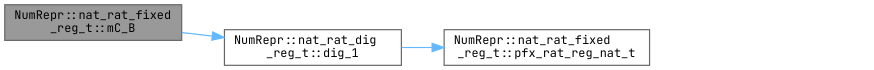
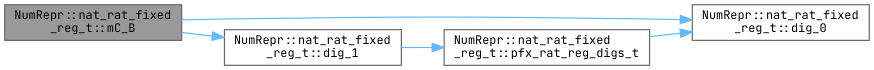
node "NumRepr::nat_rat_fixed _reg_t::dig_0": added
node "NumRepr::nat_rat_dig _reg_t::dig_1": label "NumRepr::nat_rat_dig _reg_t::dig_1" -> "NumRepr::nat_rat_fixed _reg_t::dig_1"
node "NumRepr::nat_rat_fixed _reg_t::pfx_rat_reg_nat_t": label "NumRepr::nat_rat_fixed _reg_t::pfx_rat_reg_nat_t" -> "NumRepr::nat_rat_fixed _reg_t::pfx_rat_reg_digs_t"
